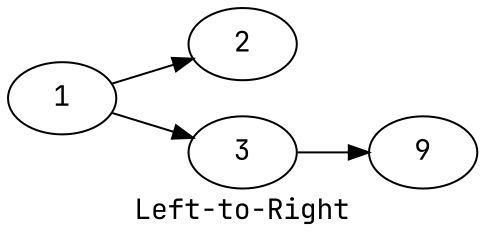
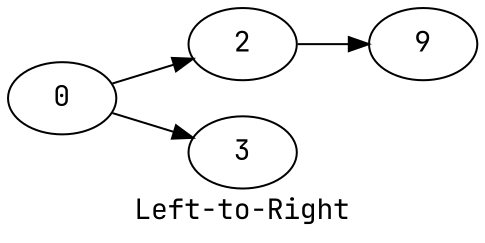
node "1": label "1" -> "0"
edge "3" -> "9": now "2" -> "9"
